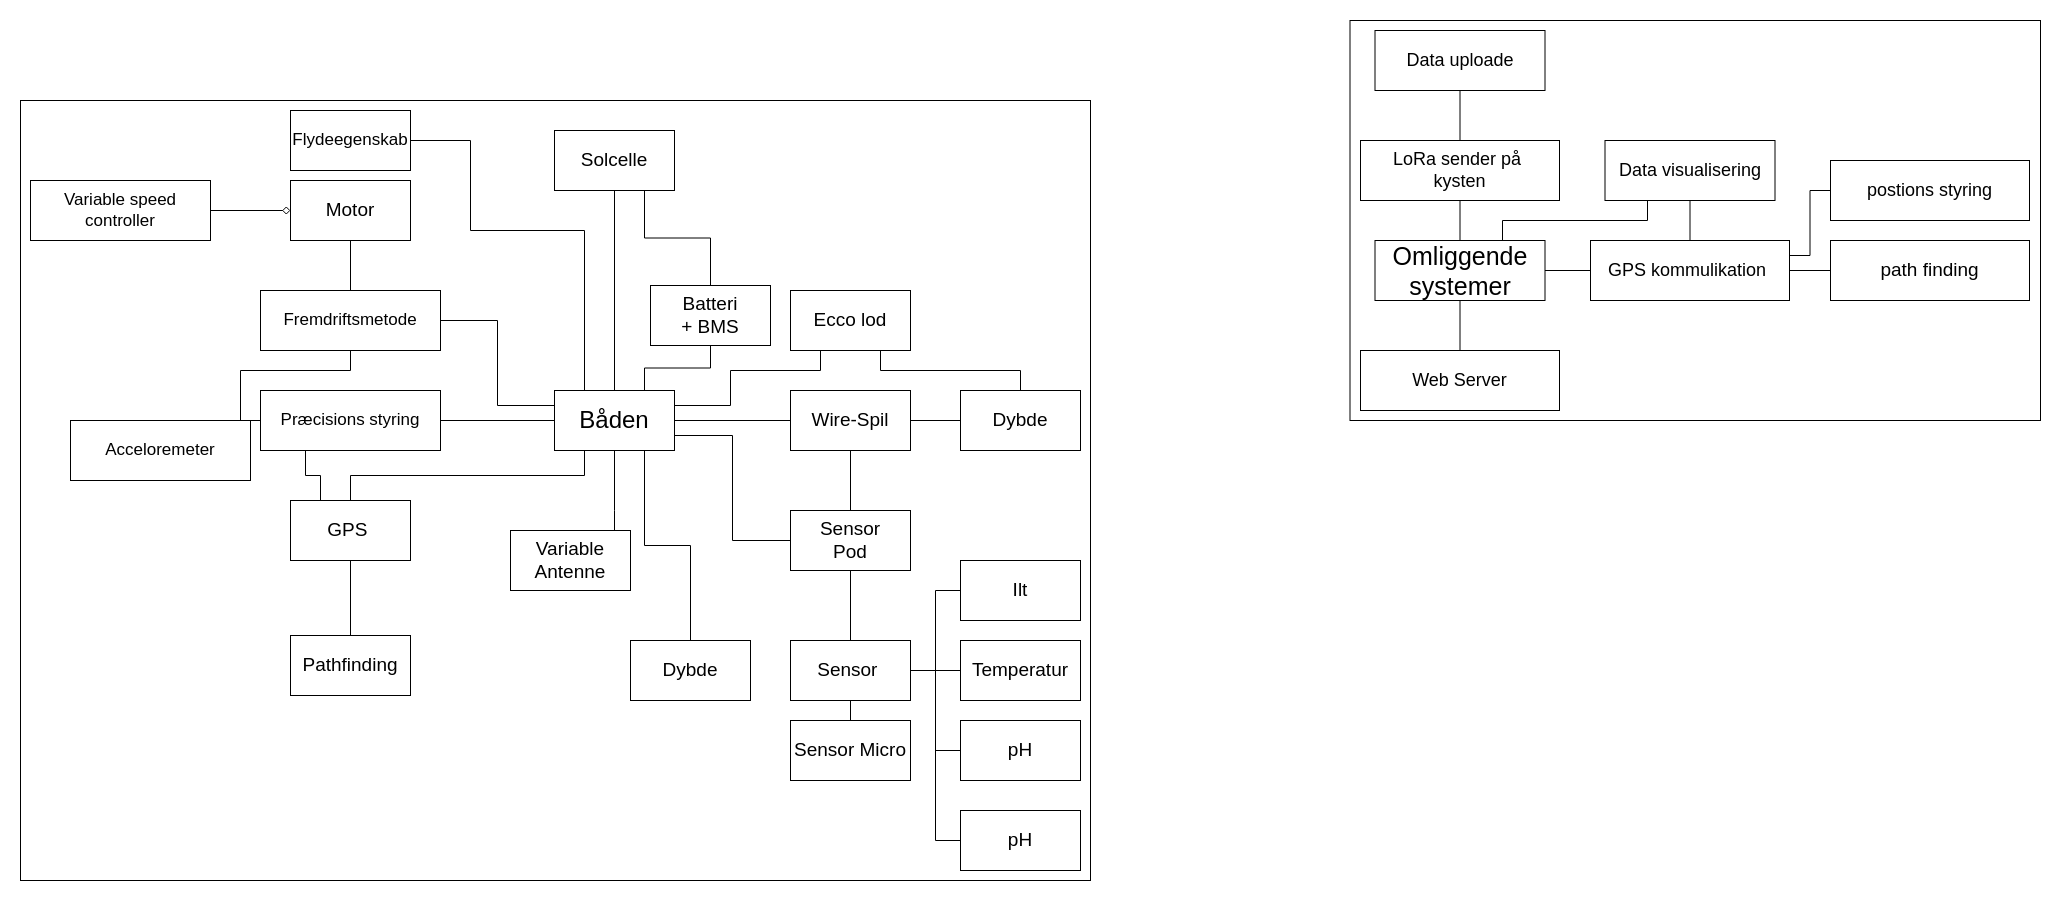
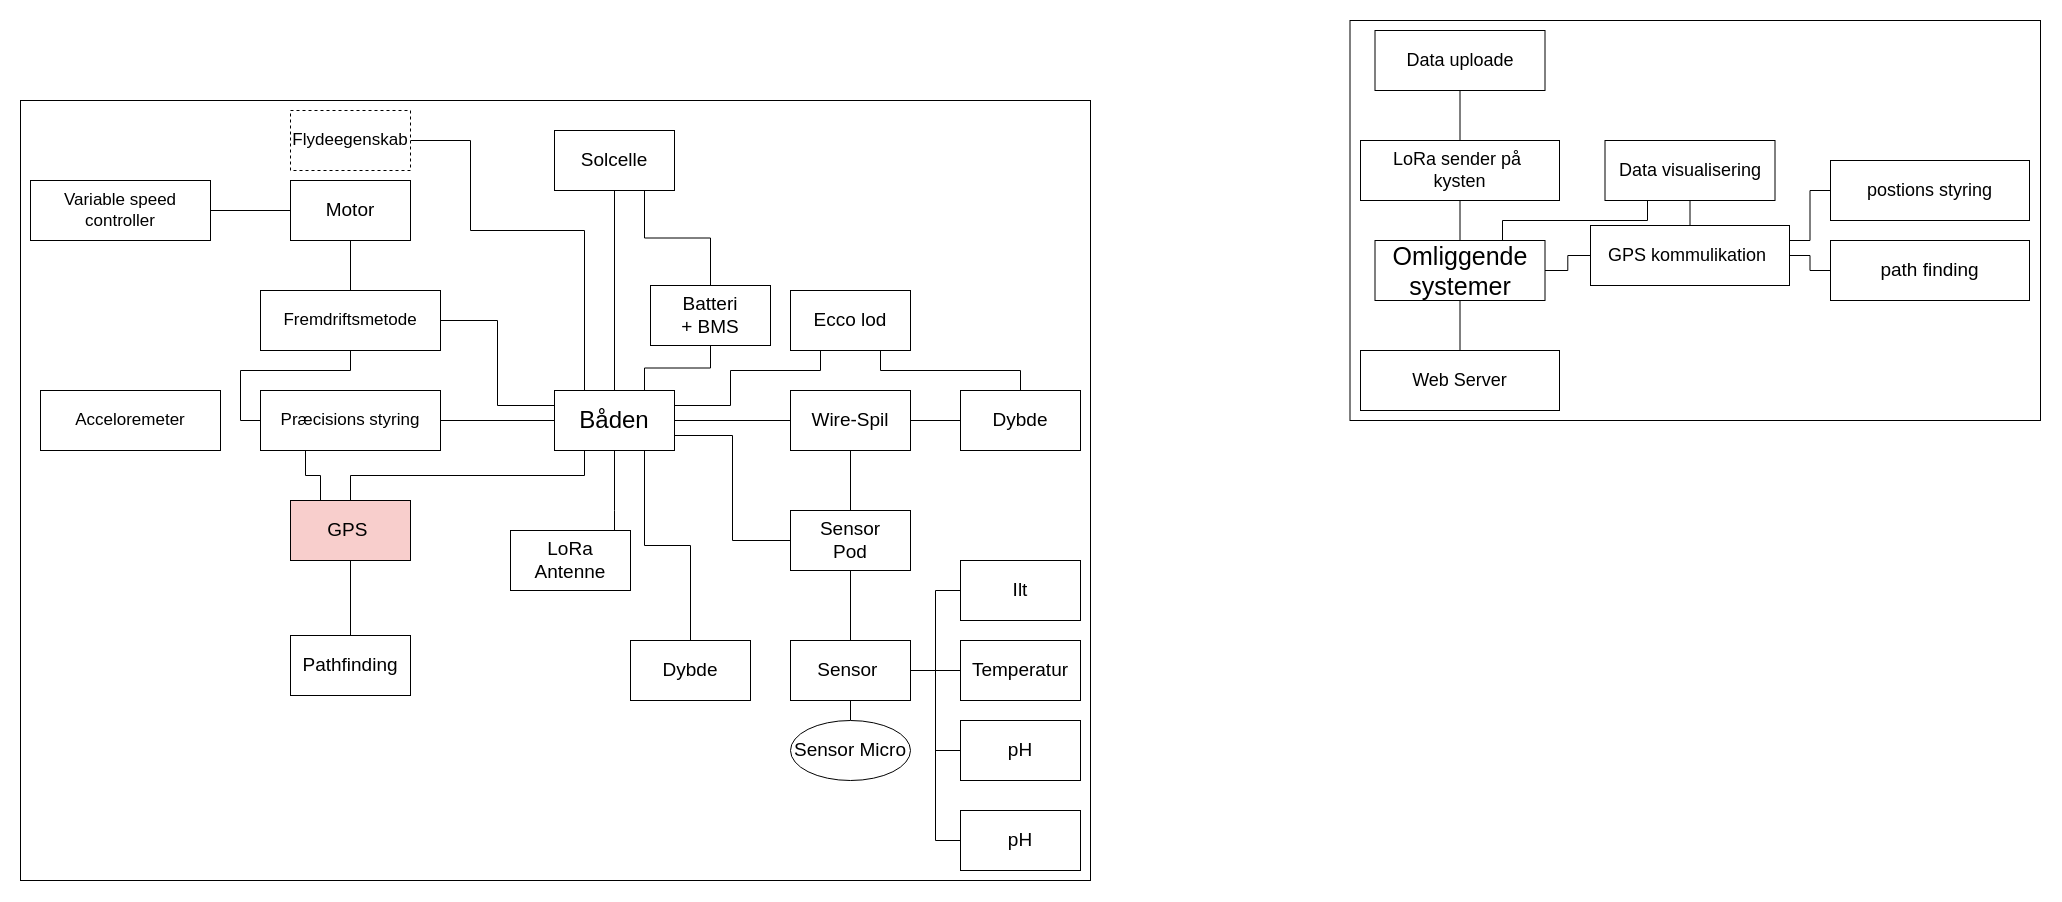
node "Flydeegenskab": style solid -> dashed
edge "Variable speed controller" -> "Motor": arrowhead diamond -> none
node "GPS kommulikation": moved (1690, 271) -> (1690, 256)
node "Acceloremeter": moved (161, 451) -> (131, 421)
node "GPS": fillcolor #ffffff -> #f8cecc
node "Variable Antenne": label "Variable Antenne" -> "LoRa Antenne"
node "Sensor Micro": shape rectangle -> ellipse
